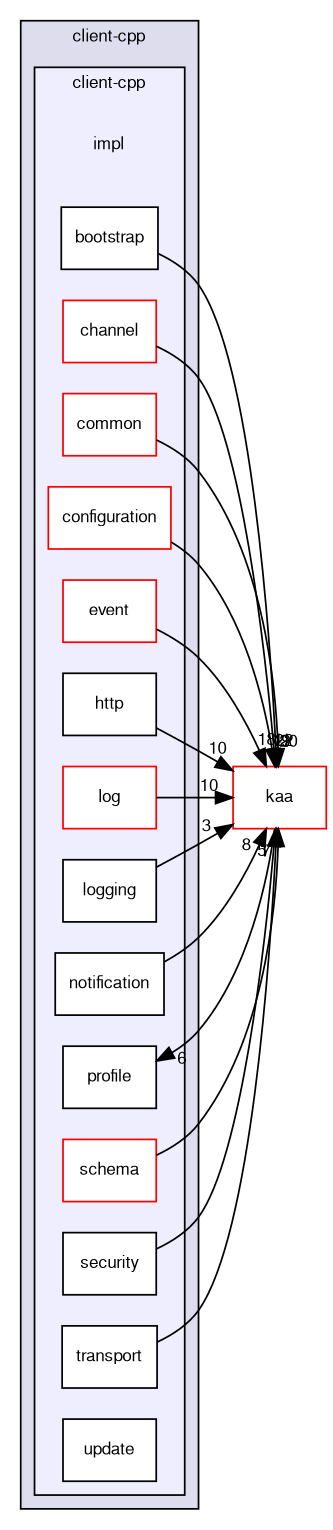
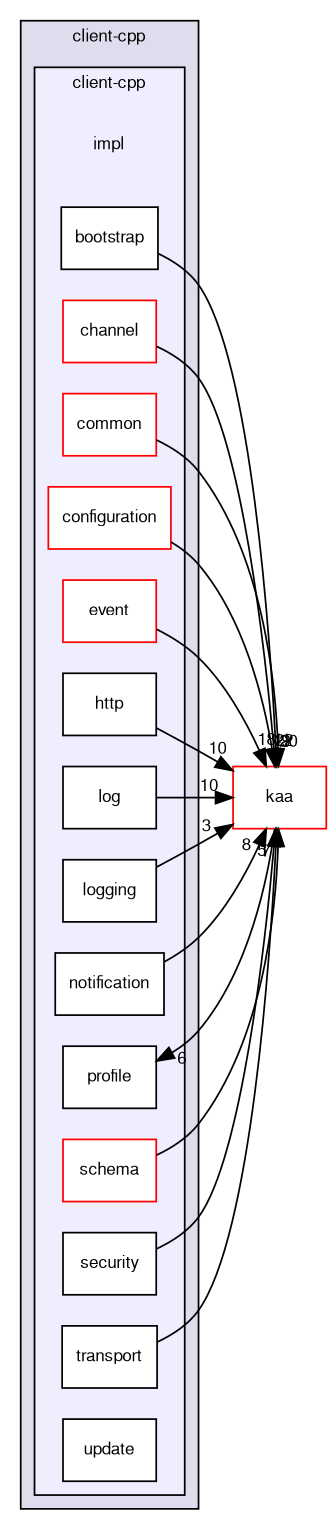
node "log": color red -> black
